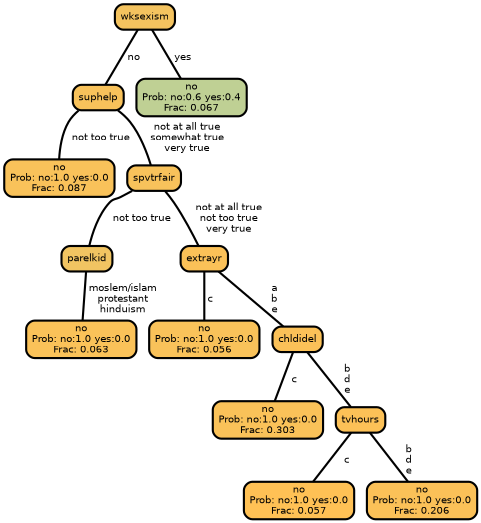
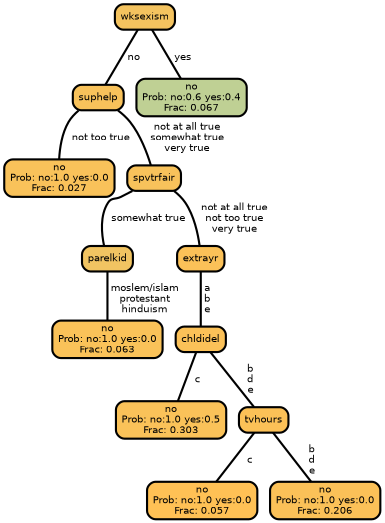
node "no Prob: no:1.0 yes:0.0 Frac: 0.087": label "no Prob: no:1.0 yes:0.0 Frac: 0.087" -> "no Prob: no:1.0 yes:0.0 Frac: 0.027"
edge "spvtrfair" -- "parelkid": label " not too true" -> " somewhat true"
node "no Prob: no:1.0 yes:0.0 Frac: 0.056": removed
node "no Prob: no:1.0 yes:0.0 Frac: 0.303": label "no Prob: no:1.0 yes:0.0 Frac: 0.303" -> "no Prob: no:1.0 yes:0.5 Frac: 0.303"
